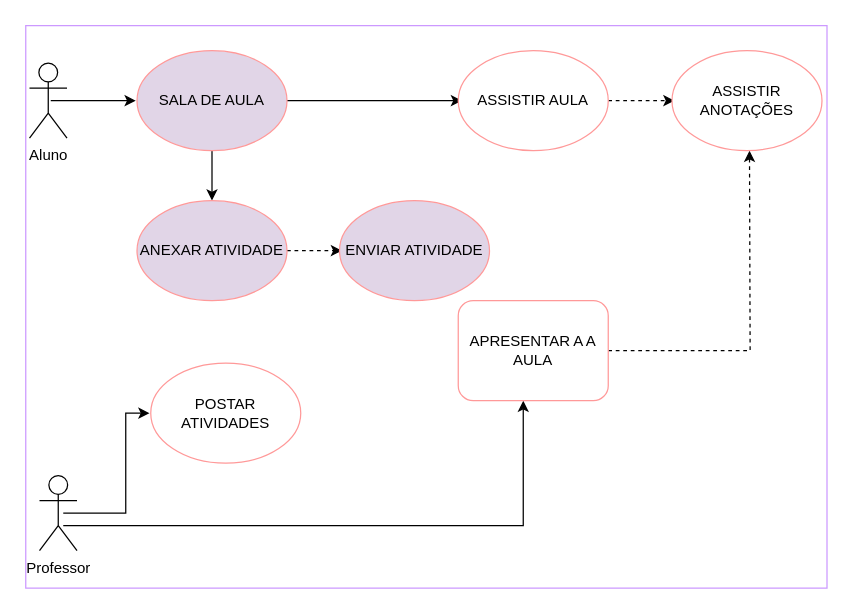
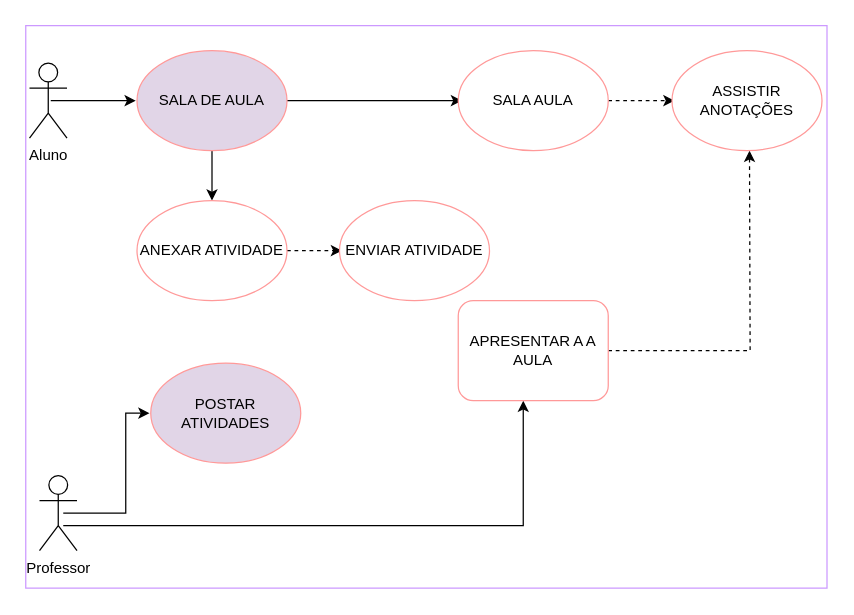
node "ASSISTIR AULA": label "ASSISTIR AULA" -> "SALA AULA"
node "ANEXAR ATIVIDADE": fillcolor #e1d5e7 -> #ffffff
node "ENVIAR ATIVIDADE": fillcolor #e1d5e7 -> #ffffff
node "POSTAR ATIVIDADES": fillcolor #ffffff -> #e1d5e7
